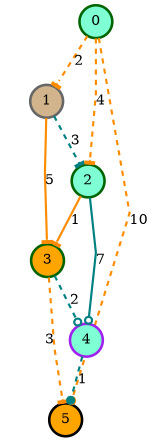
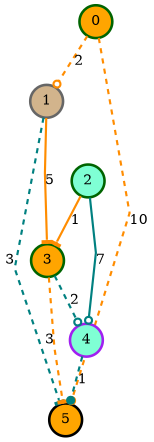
node "0": fillcolor aquamarine -> orange
edge "0" -> "1": arrowhead tee -> odot
edge "0" -> "2": removed, label "4"
edge "1" -> "2": now "1" -> "5"
